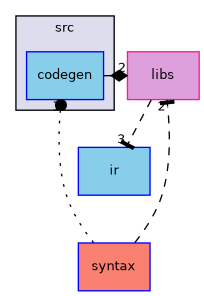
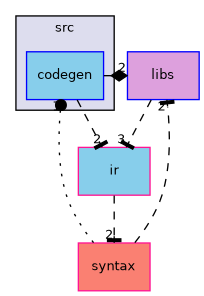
node "libs": color deeppink -> blue
edge "codegen" -> "ir": added
node "ir": color blue -> deeppink
edge "ir" -> "syntax": added
node "syntax": color blue -> deeppink
